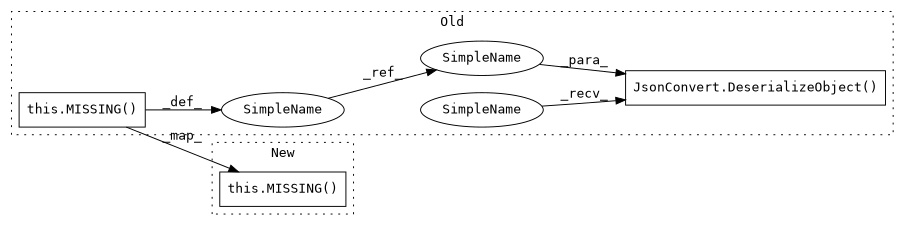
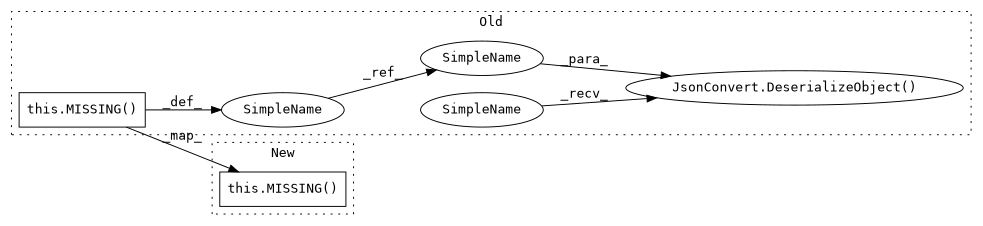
node "JsonConvert.DeserializeObject()": shape box -> ellipse
